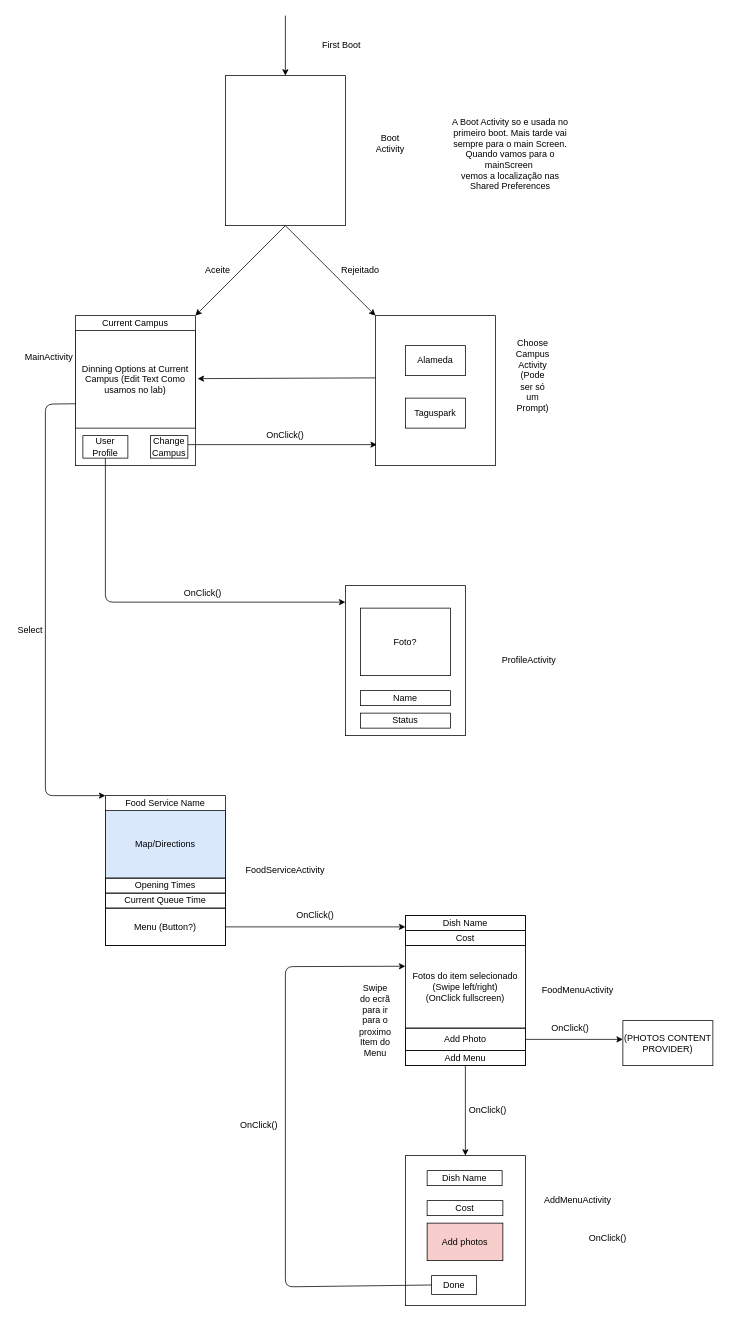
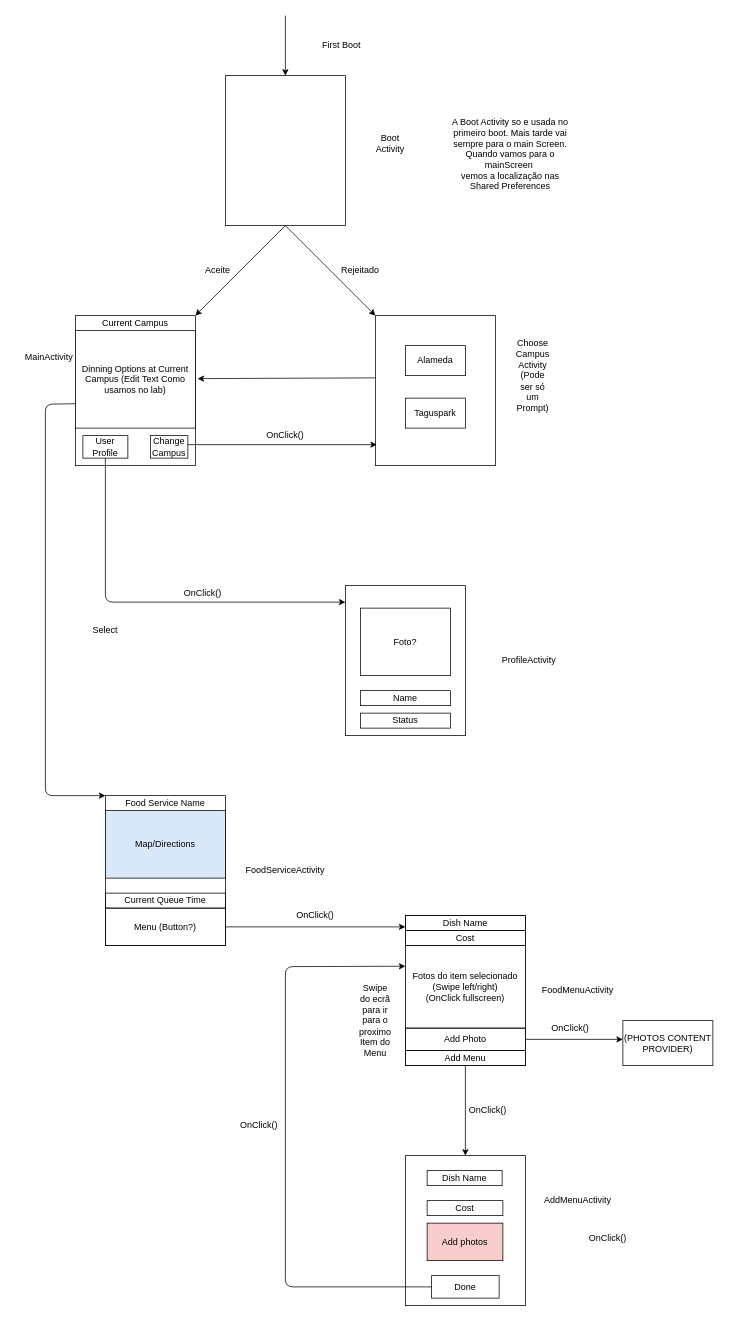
node "Select": moved (30, 630) -> (105, 630)
node "Opening Times": removed
node "Done": size 45x19 -> 68x23
